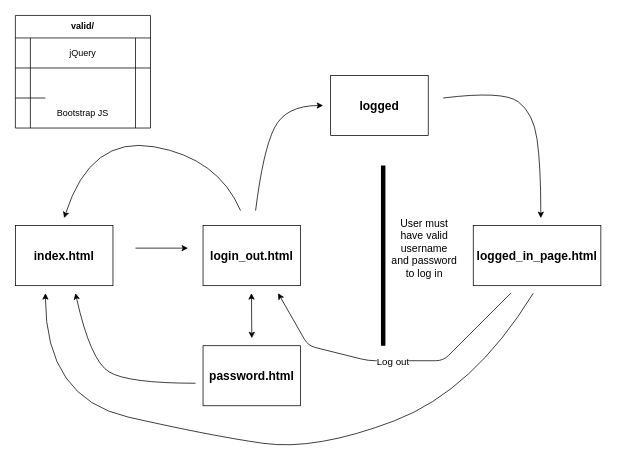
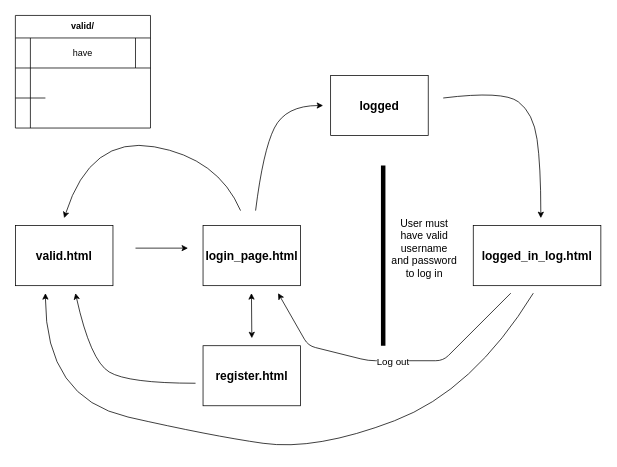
node "jQuery": label "jQuery" -> "have"
node "Bootstrap JS": removed
node "index.html": label "index.html" -> "valid.html"
node "login_out.html": label "login_out.html" -> "login_page.html"
node "logged_in_page.html": label "logged_in_page.html" -> "logged_in_log.html"
node "password.html": label "password.html" -> "register.html"
